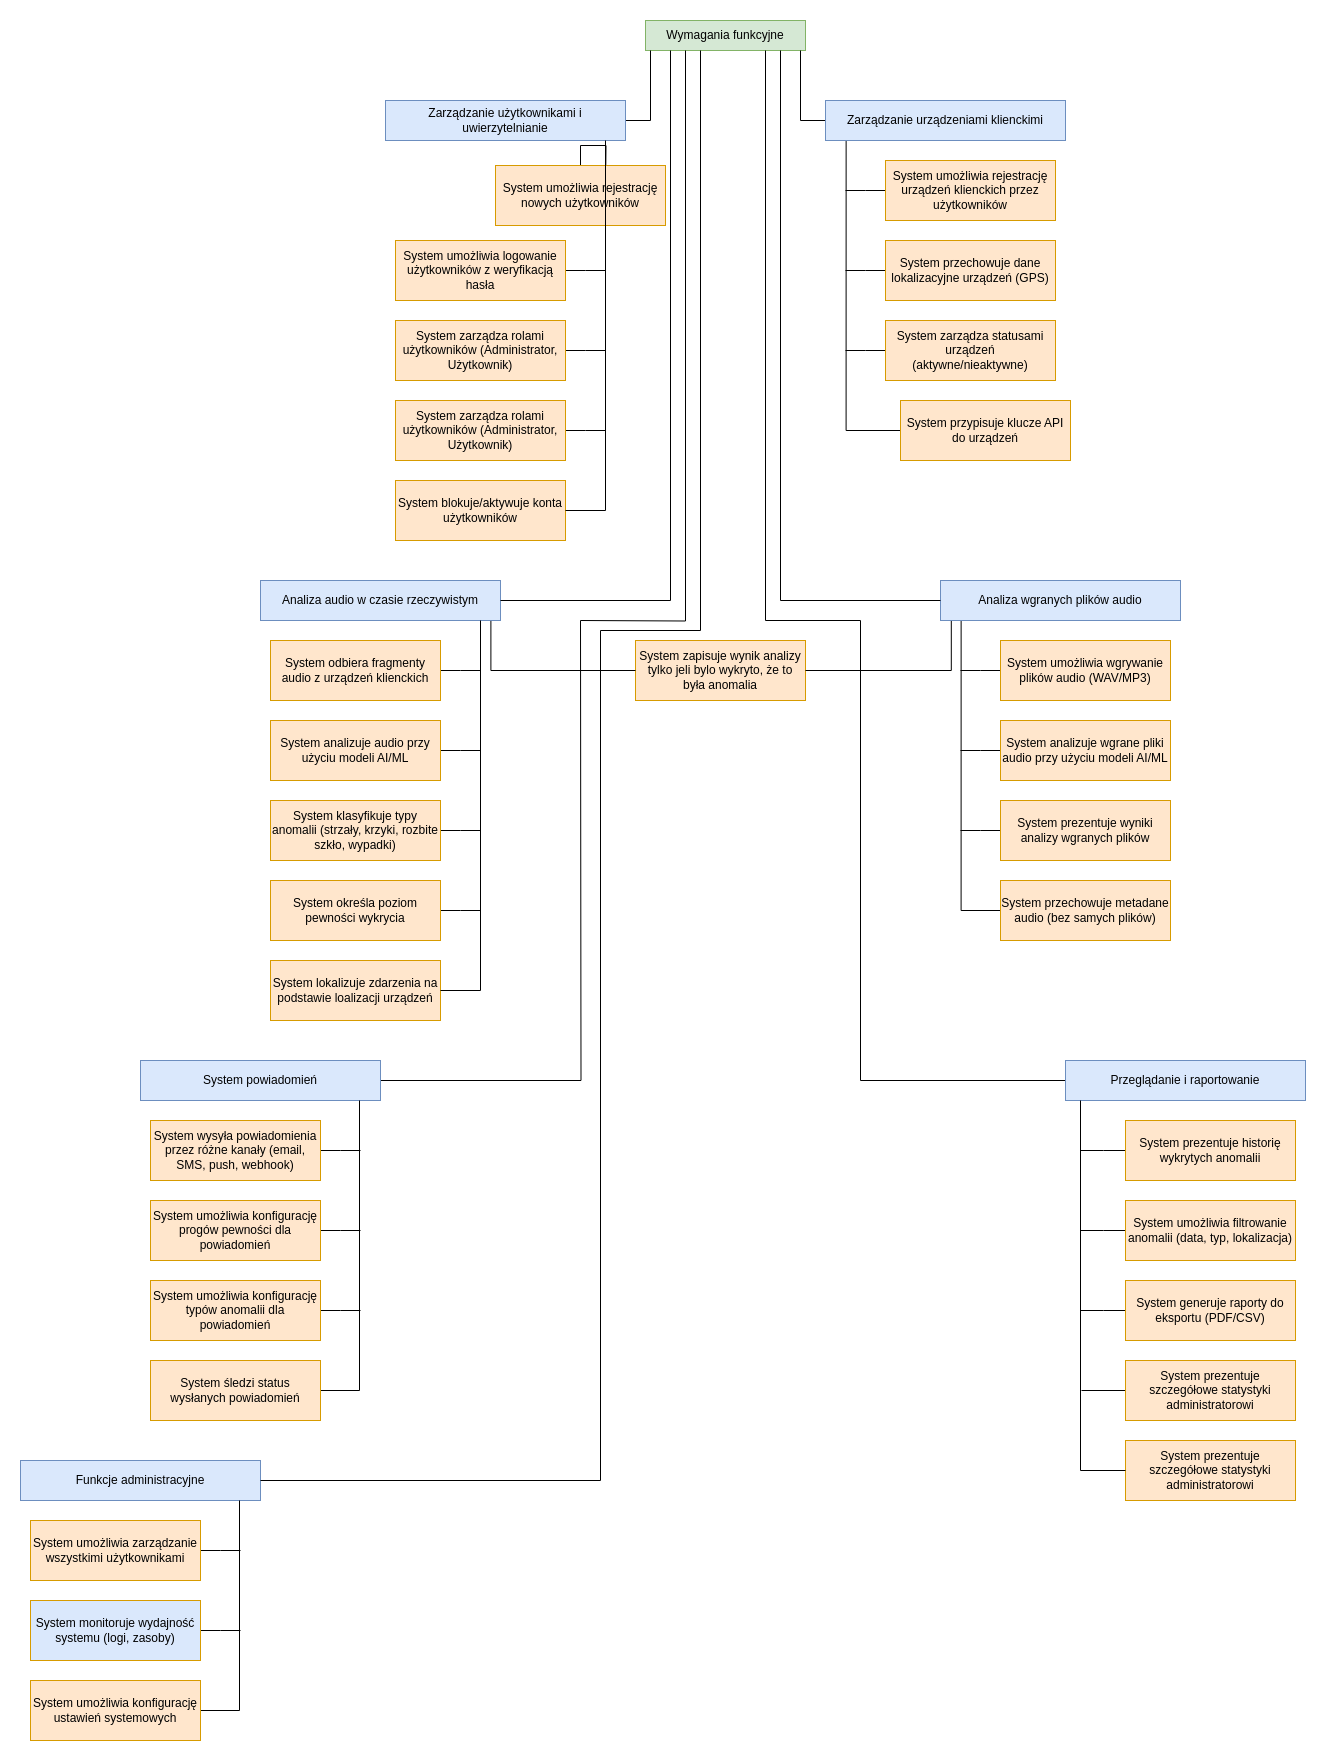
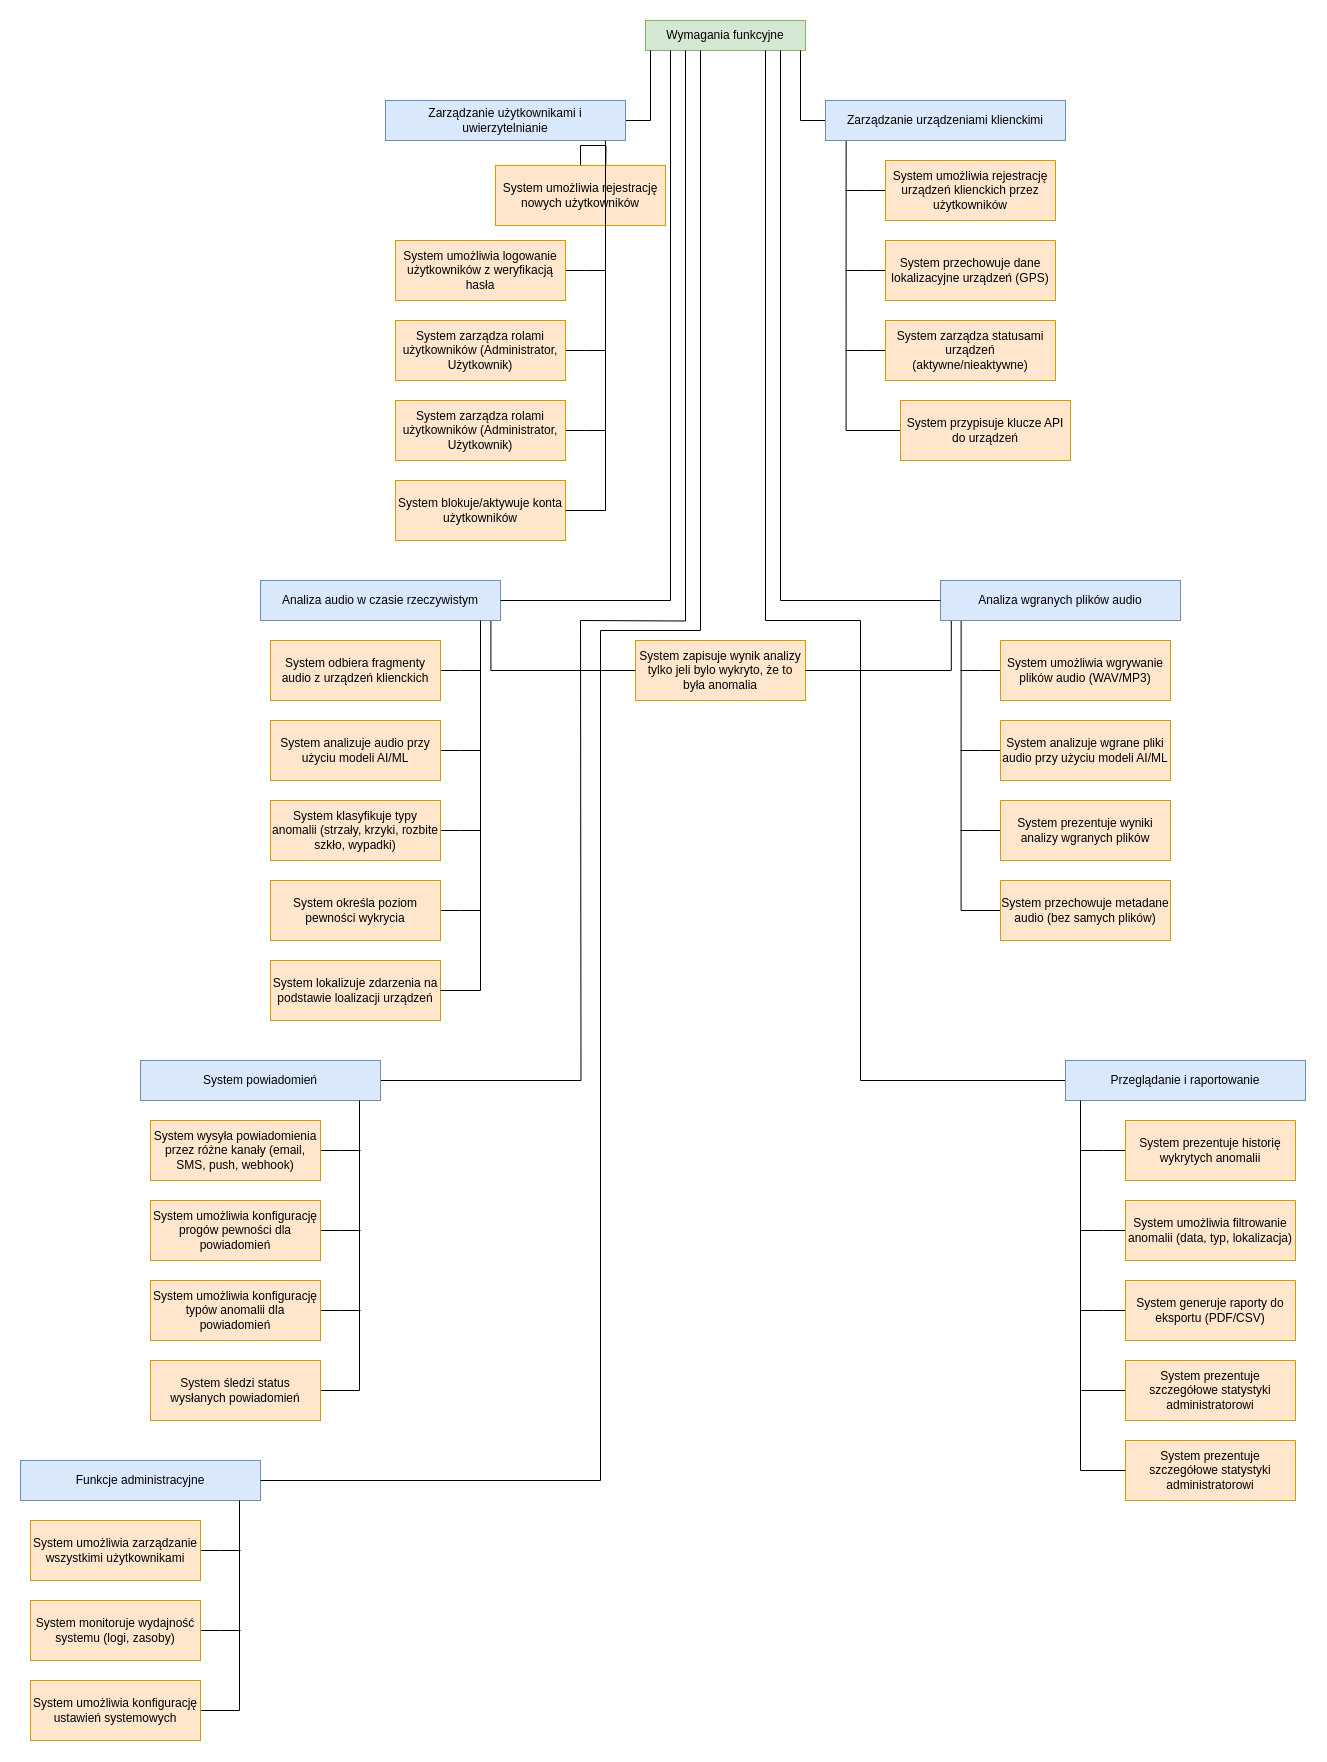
node "System monitoruje wydajność systemu (logi, zasoby)": fillcolor #dae8fc -> #ffe6cc
